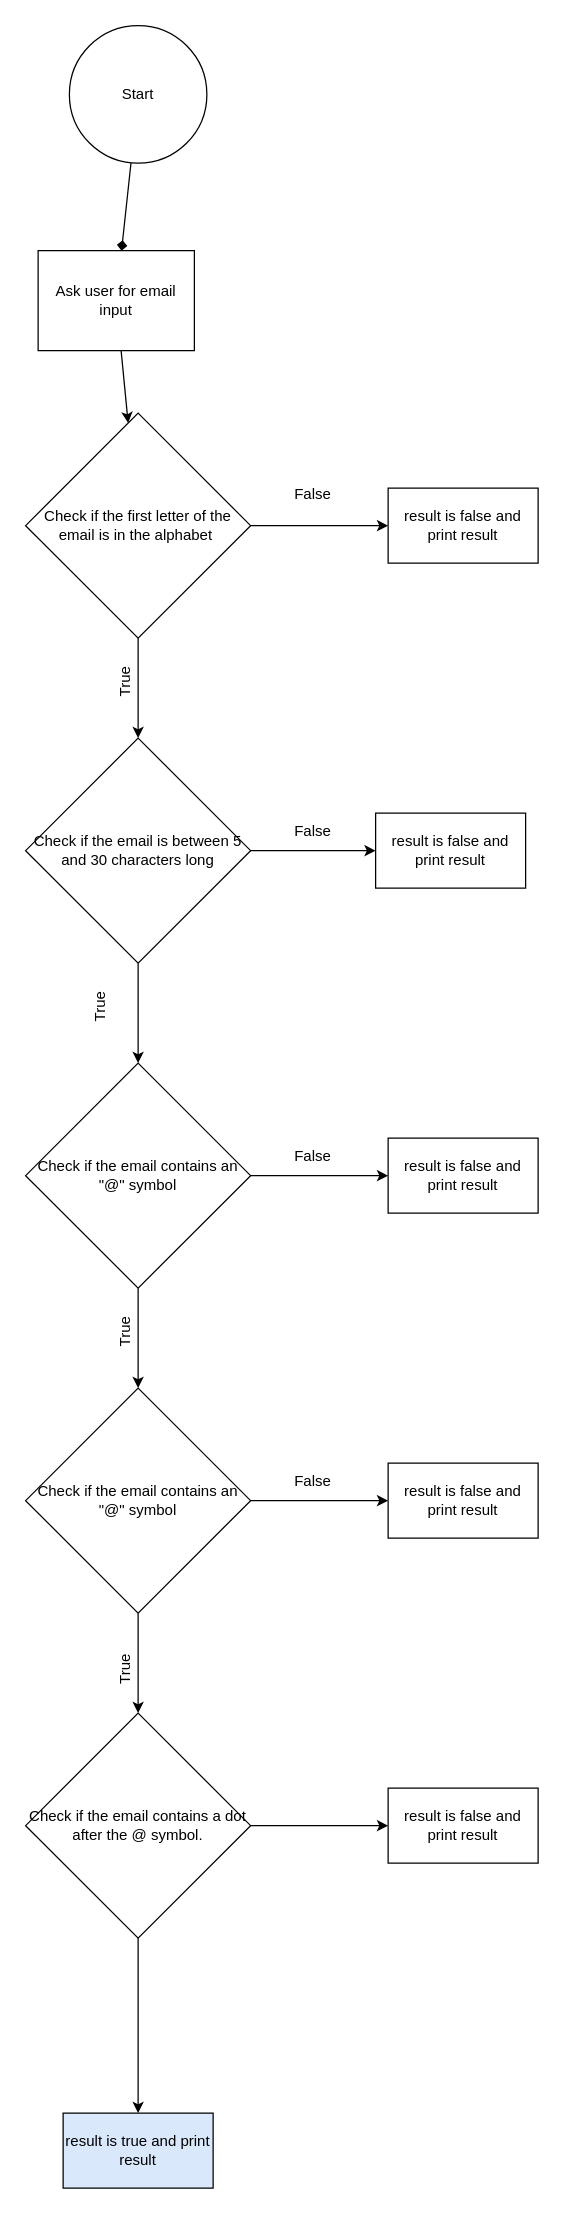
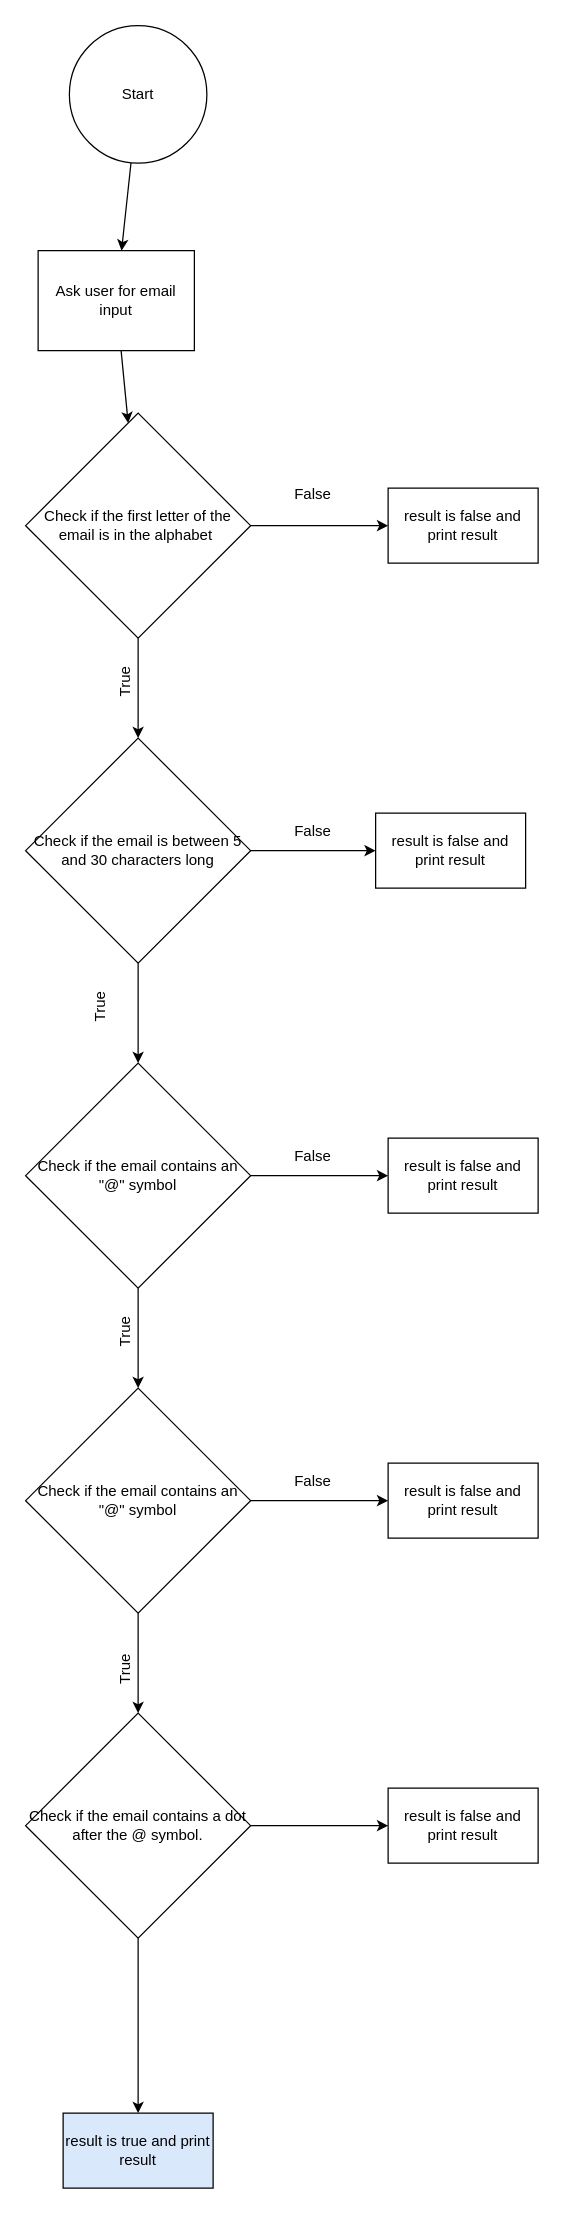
edge "Start" -> "Ask user for email input": arrowhead diamond -> classic
